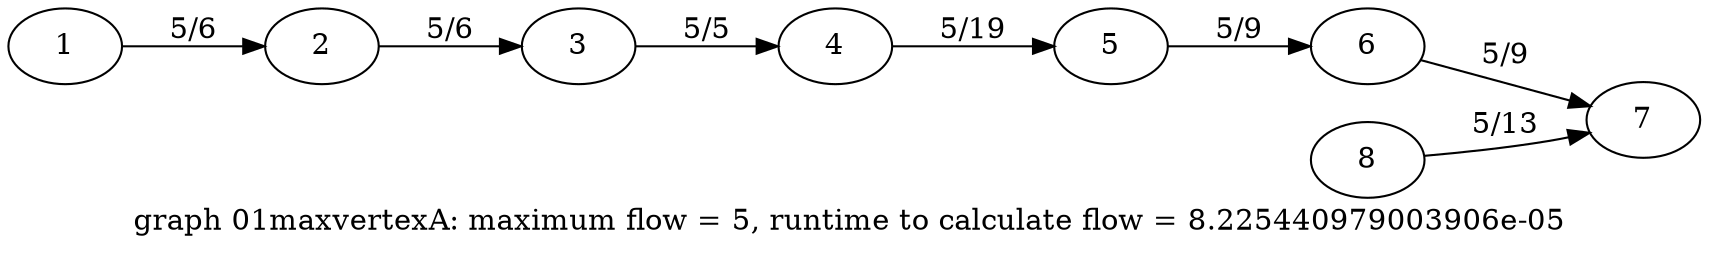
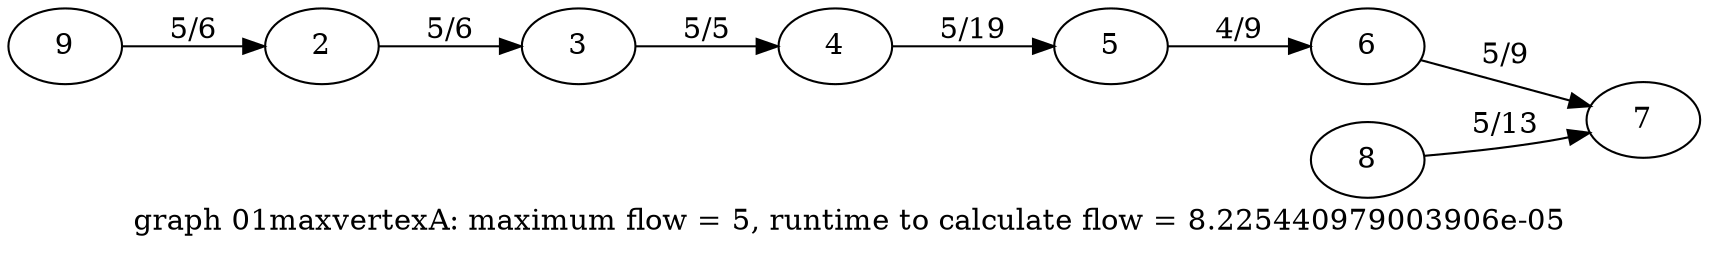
edge "5" -> "6": label " 5/9 " -> " 4/9 "
node "1": label "1" -> "9"
